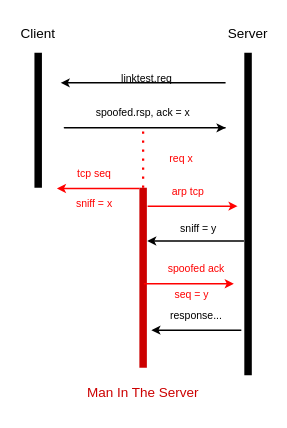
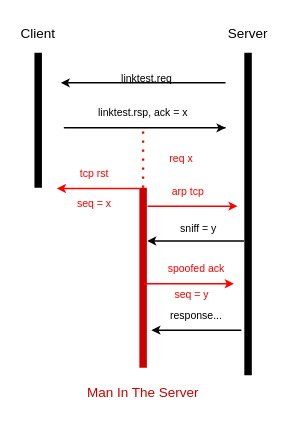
node "spoofed.rsp, ack = x": label "spoofed.rsp, ack = x" -> "linktest.rsp, ack = x"
node "tcp seq": label "tcp seq" -> "tcp rst"
node "sniff = x": label "sniff = x" -> "seq = x"
